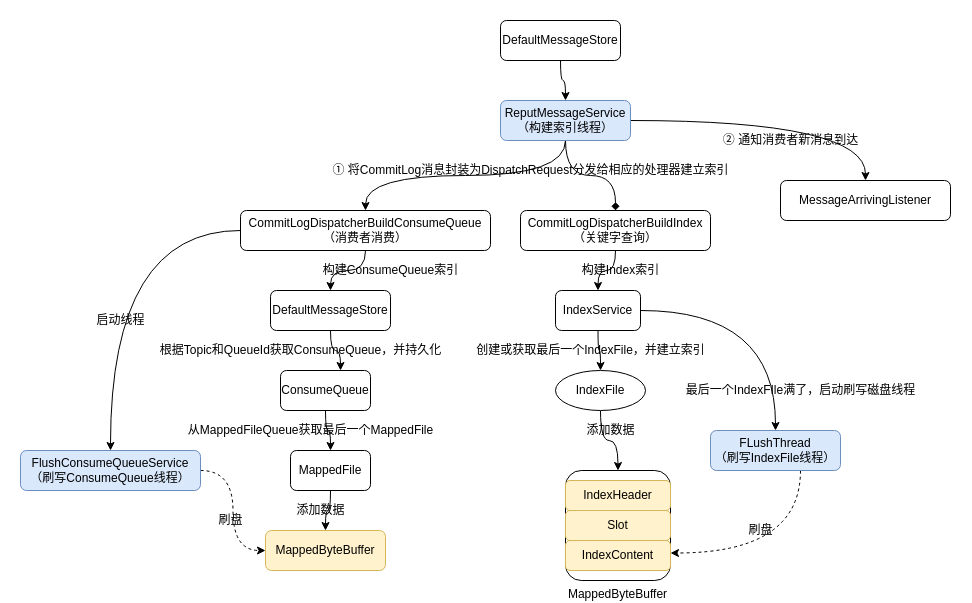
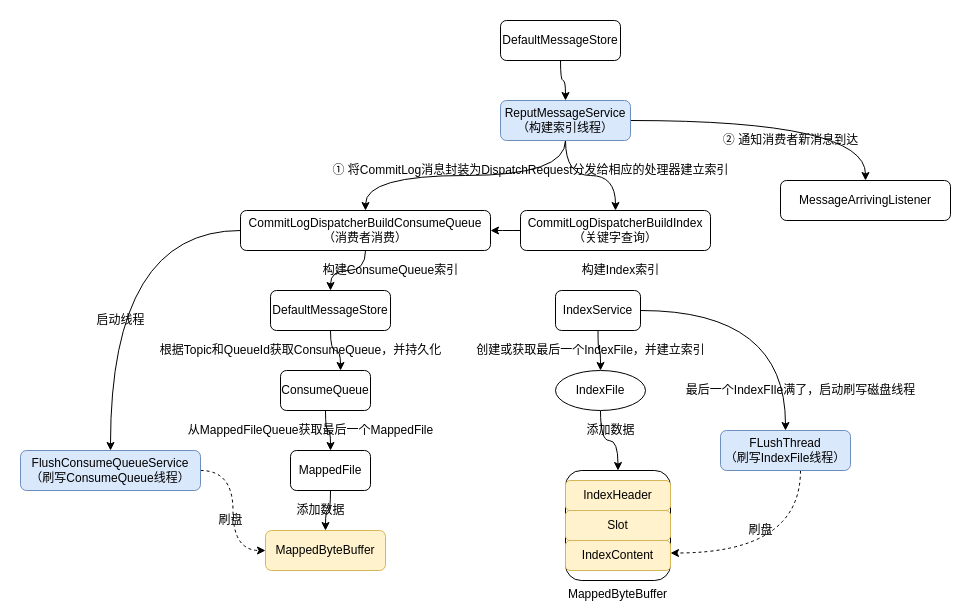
edge "ReputMessageService （构建索引线程）" -> "CommitLogDispatcherBuildIndex （关键字查询）": arrowhead diamond -> classic
edge "CommitLogDispatcherBuildIndex （关键字查询）" -> "IndexService": now "CommitLogDispatcherBuildIndex （关键字查询）" -> "CommitLogDispatcherBuildConsumeQueue （消费者消费）"
node "FLushThread （刷写IndexFile线程）": moved (776, 451) -> (786, 451)
